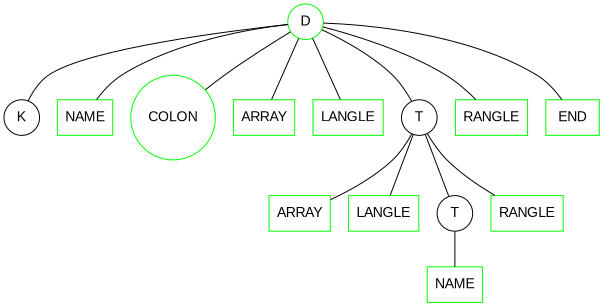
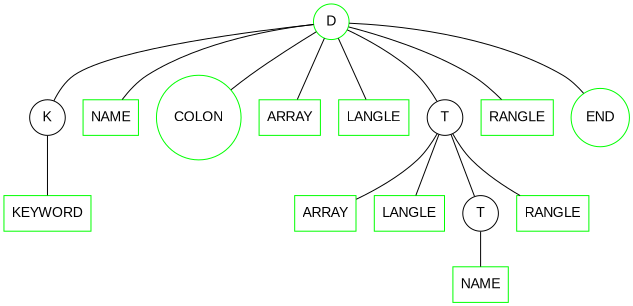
node "END": shape box -> circle
node "KEYWORD": added
